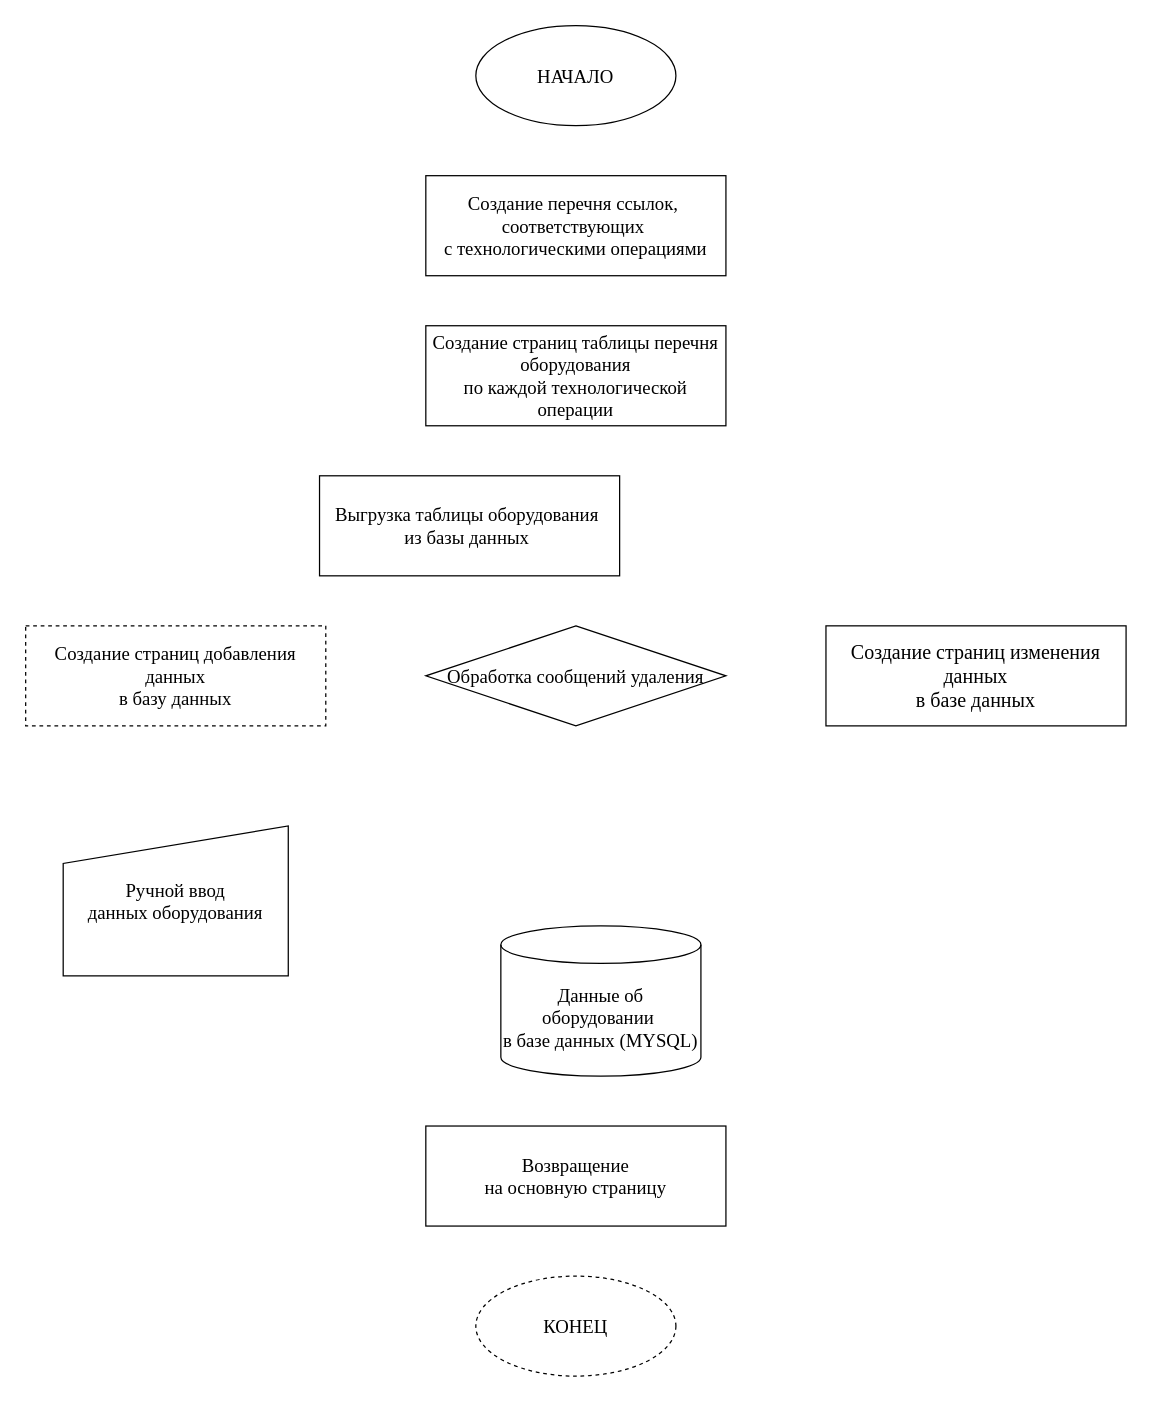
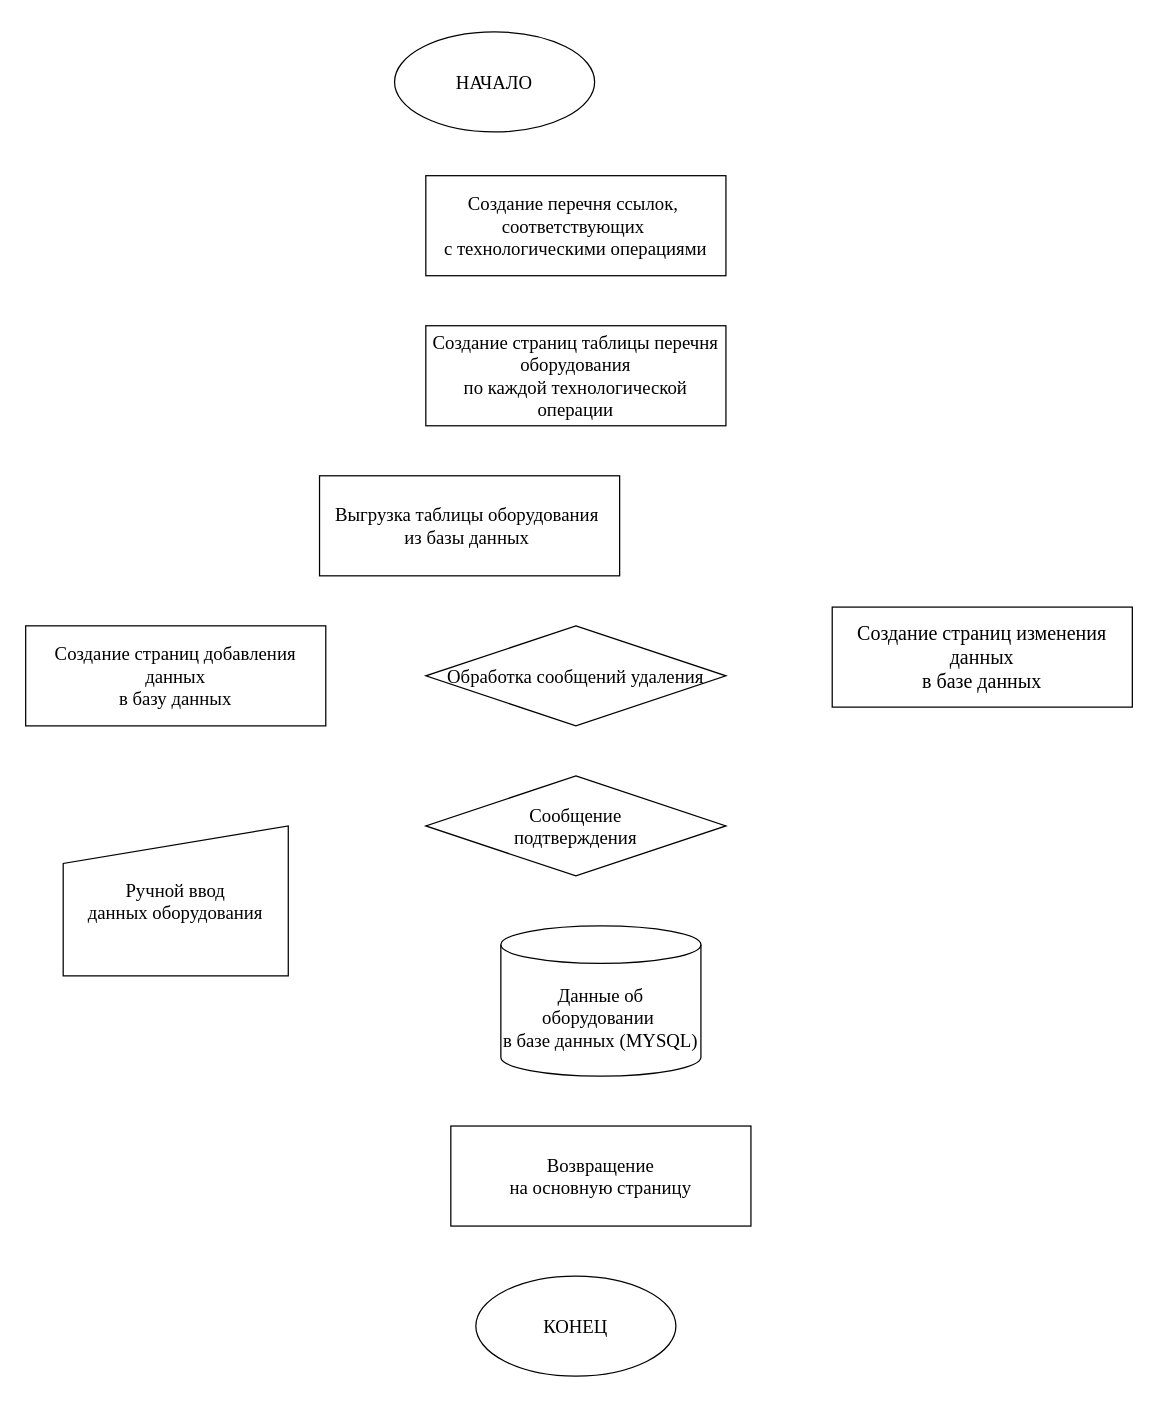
node "НАЧАЛО": moved (576, 76) -> (494, 82)
node "Создание страниц добавления данныхв базу данных": style dashed -> solid
node "Создание страниц изменения данныхв базе данных": moved (976, 676) -> (982, 657)
node "Сообщениеподтверждения": added
node "Возвращение на основную страницу": moved (576, 1176) -> (601, 1176)
node "КОНЕЦ": style dashed -> solid
